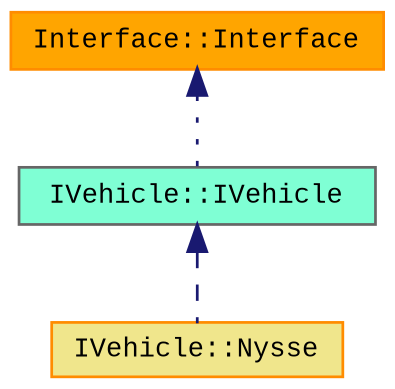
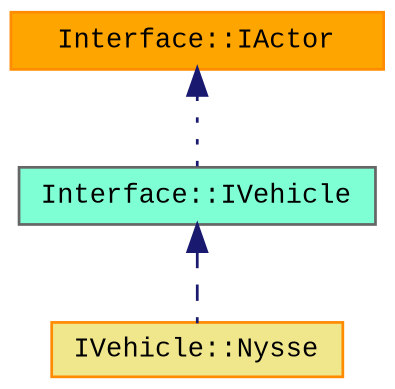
node "Interface::Interface": label "Interface::Interface" -> "Interface::IActor"
node "IVehicle::IVehicle": label "IVehicle::IVehicle" -> "Interface::IVehicle"
